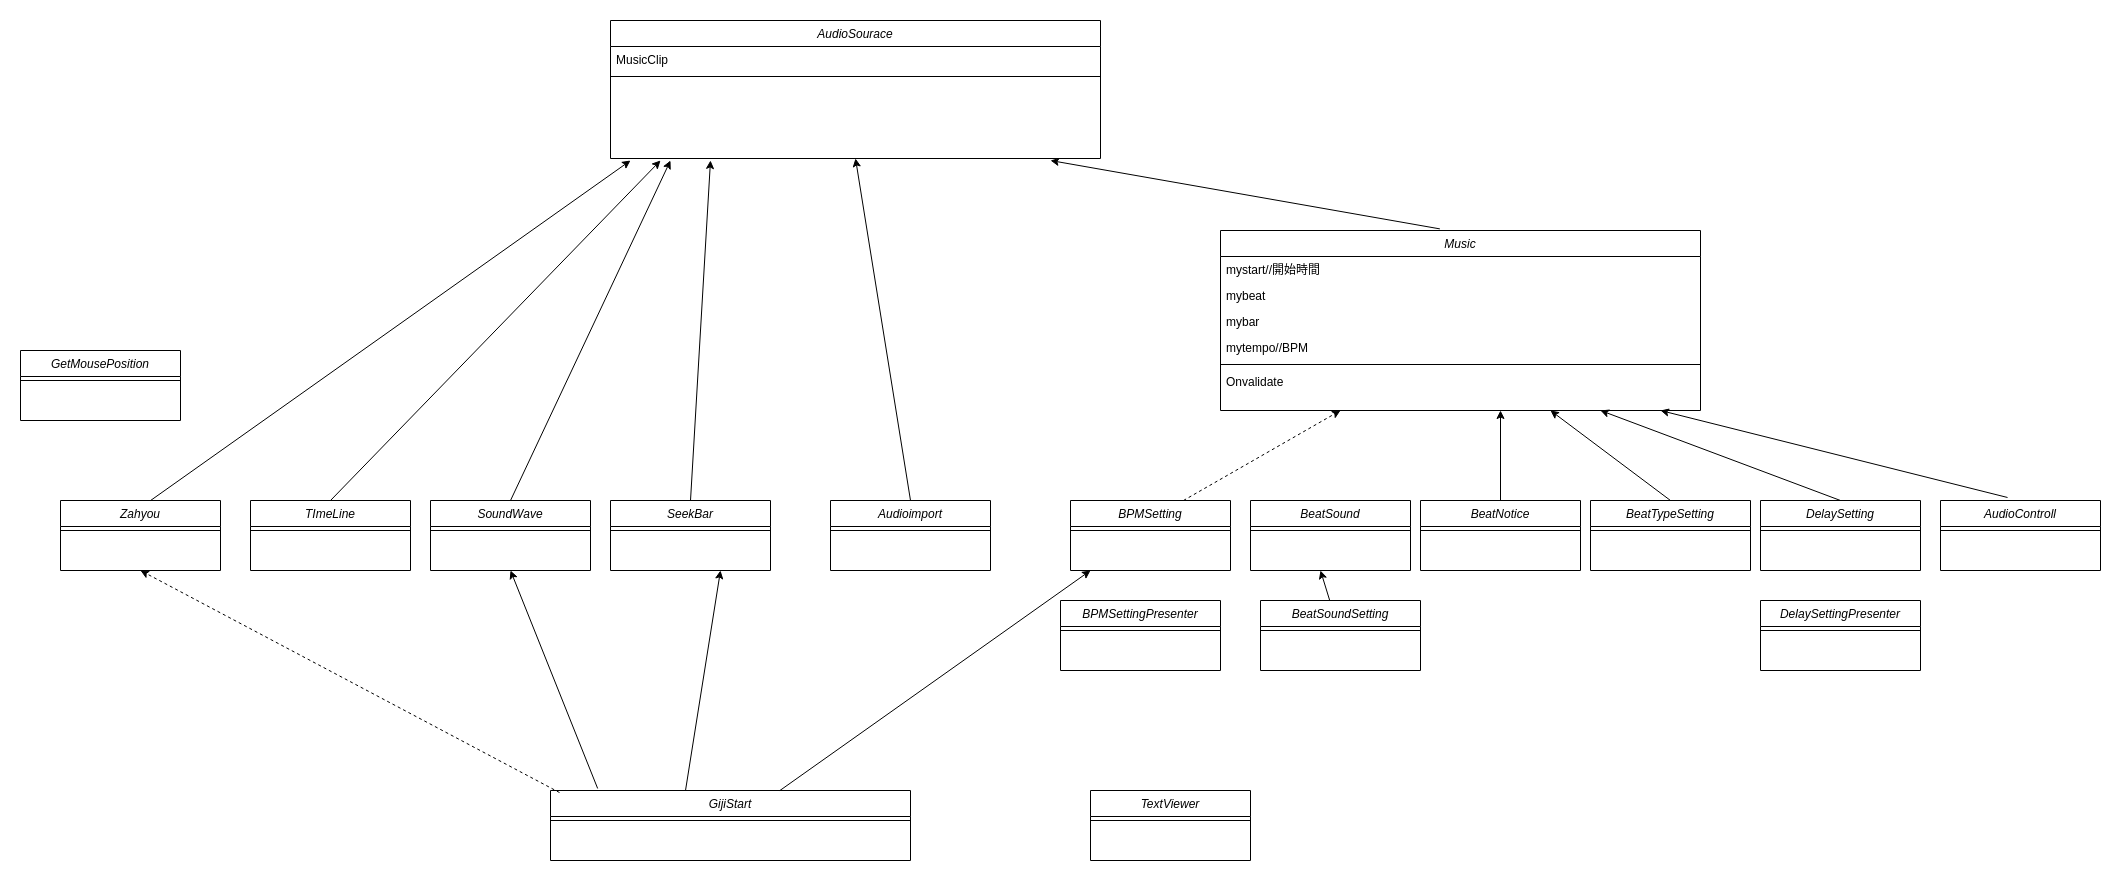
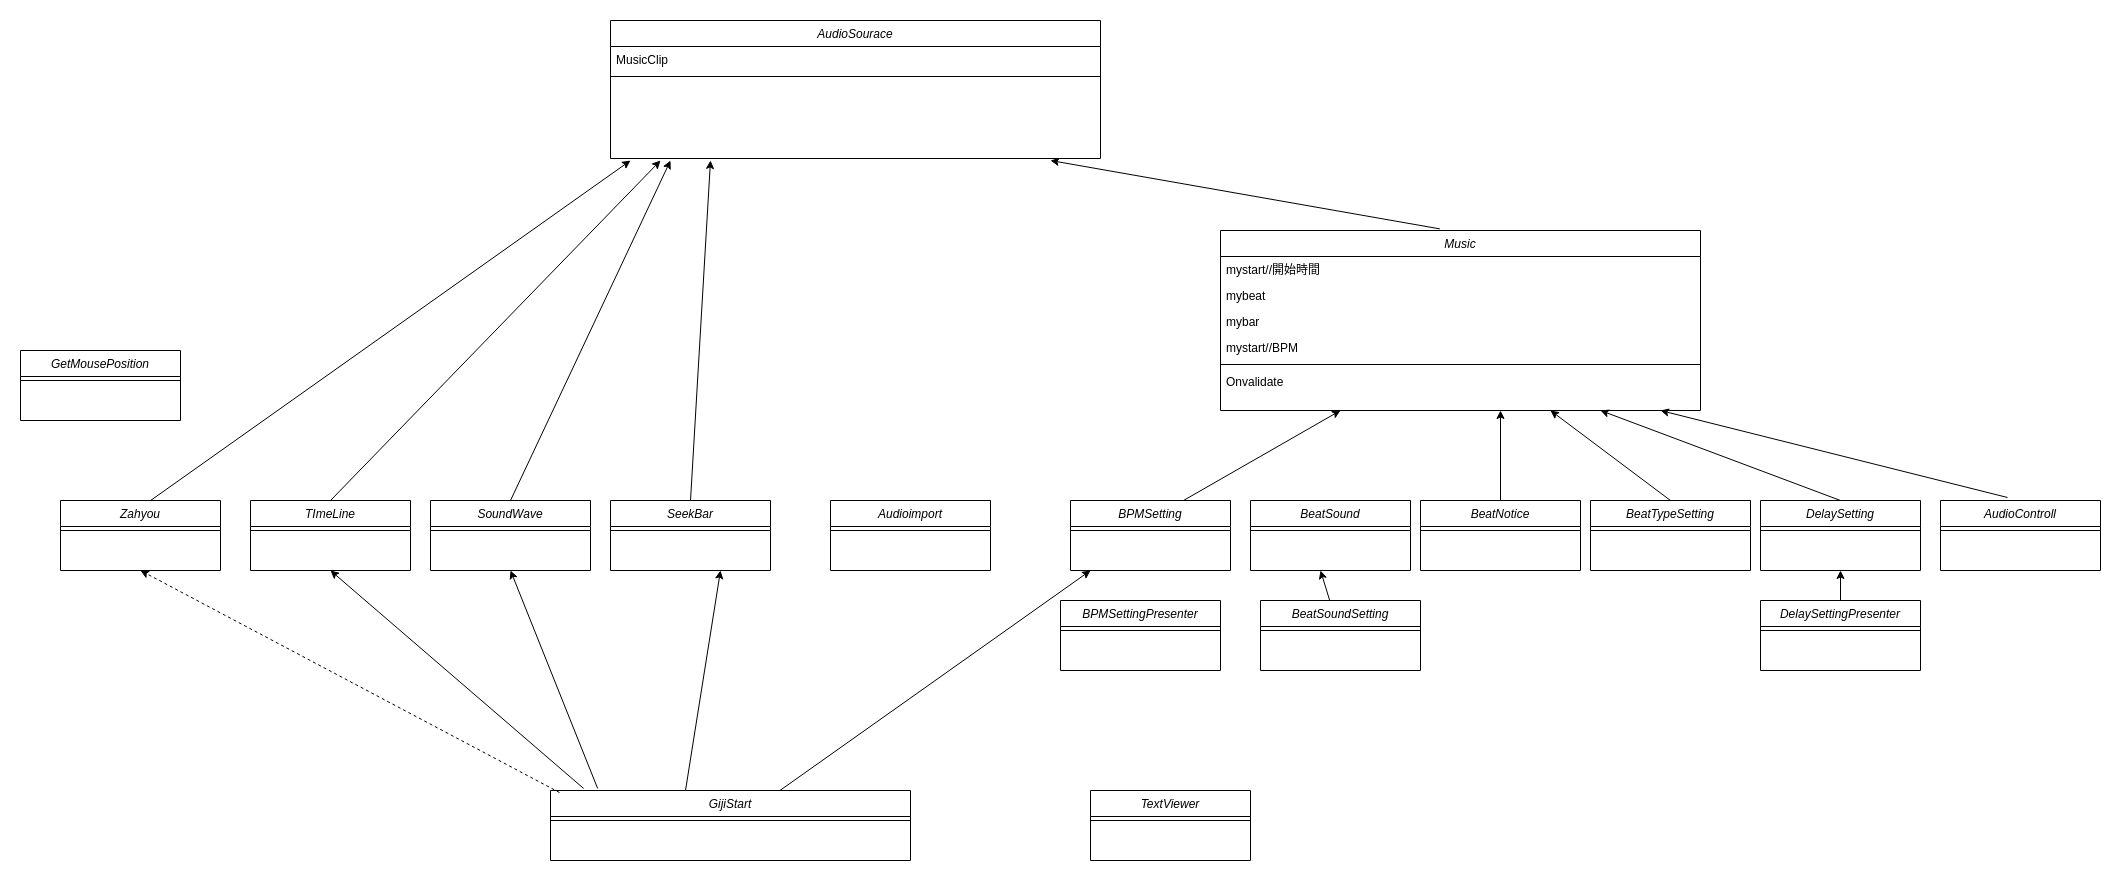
edge "Audioimport" -> "AudioSourace": removed
node "mytempo//BPM": label "mytempo//BPM" -> "mystart//BPM"
edge "BPMSetting" -> "Music": style dashed -> solid
edge "DelaySettingPresenter" -> "DelaySetting": added
edge "GijiStart" -> "TImeLine": added
